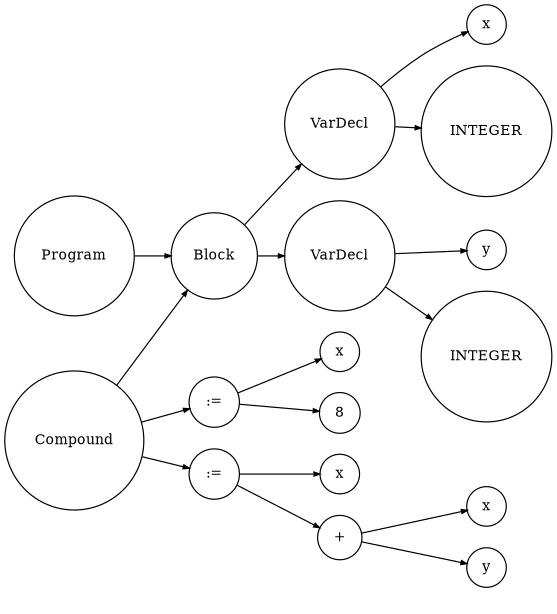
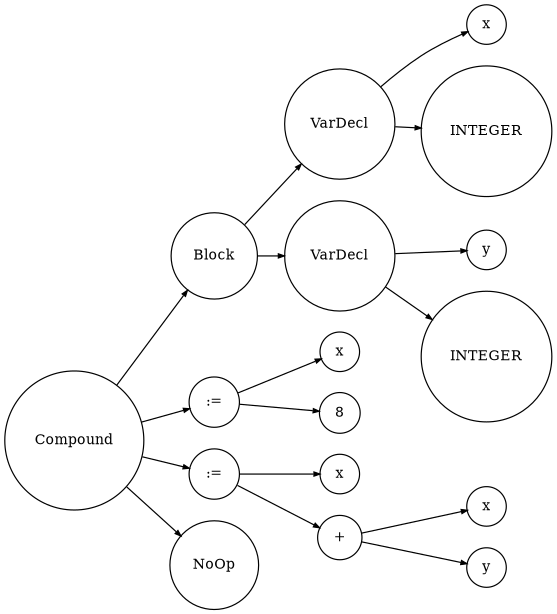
node "Program": removed
node "NoOp": added
